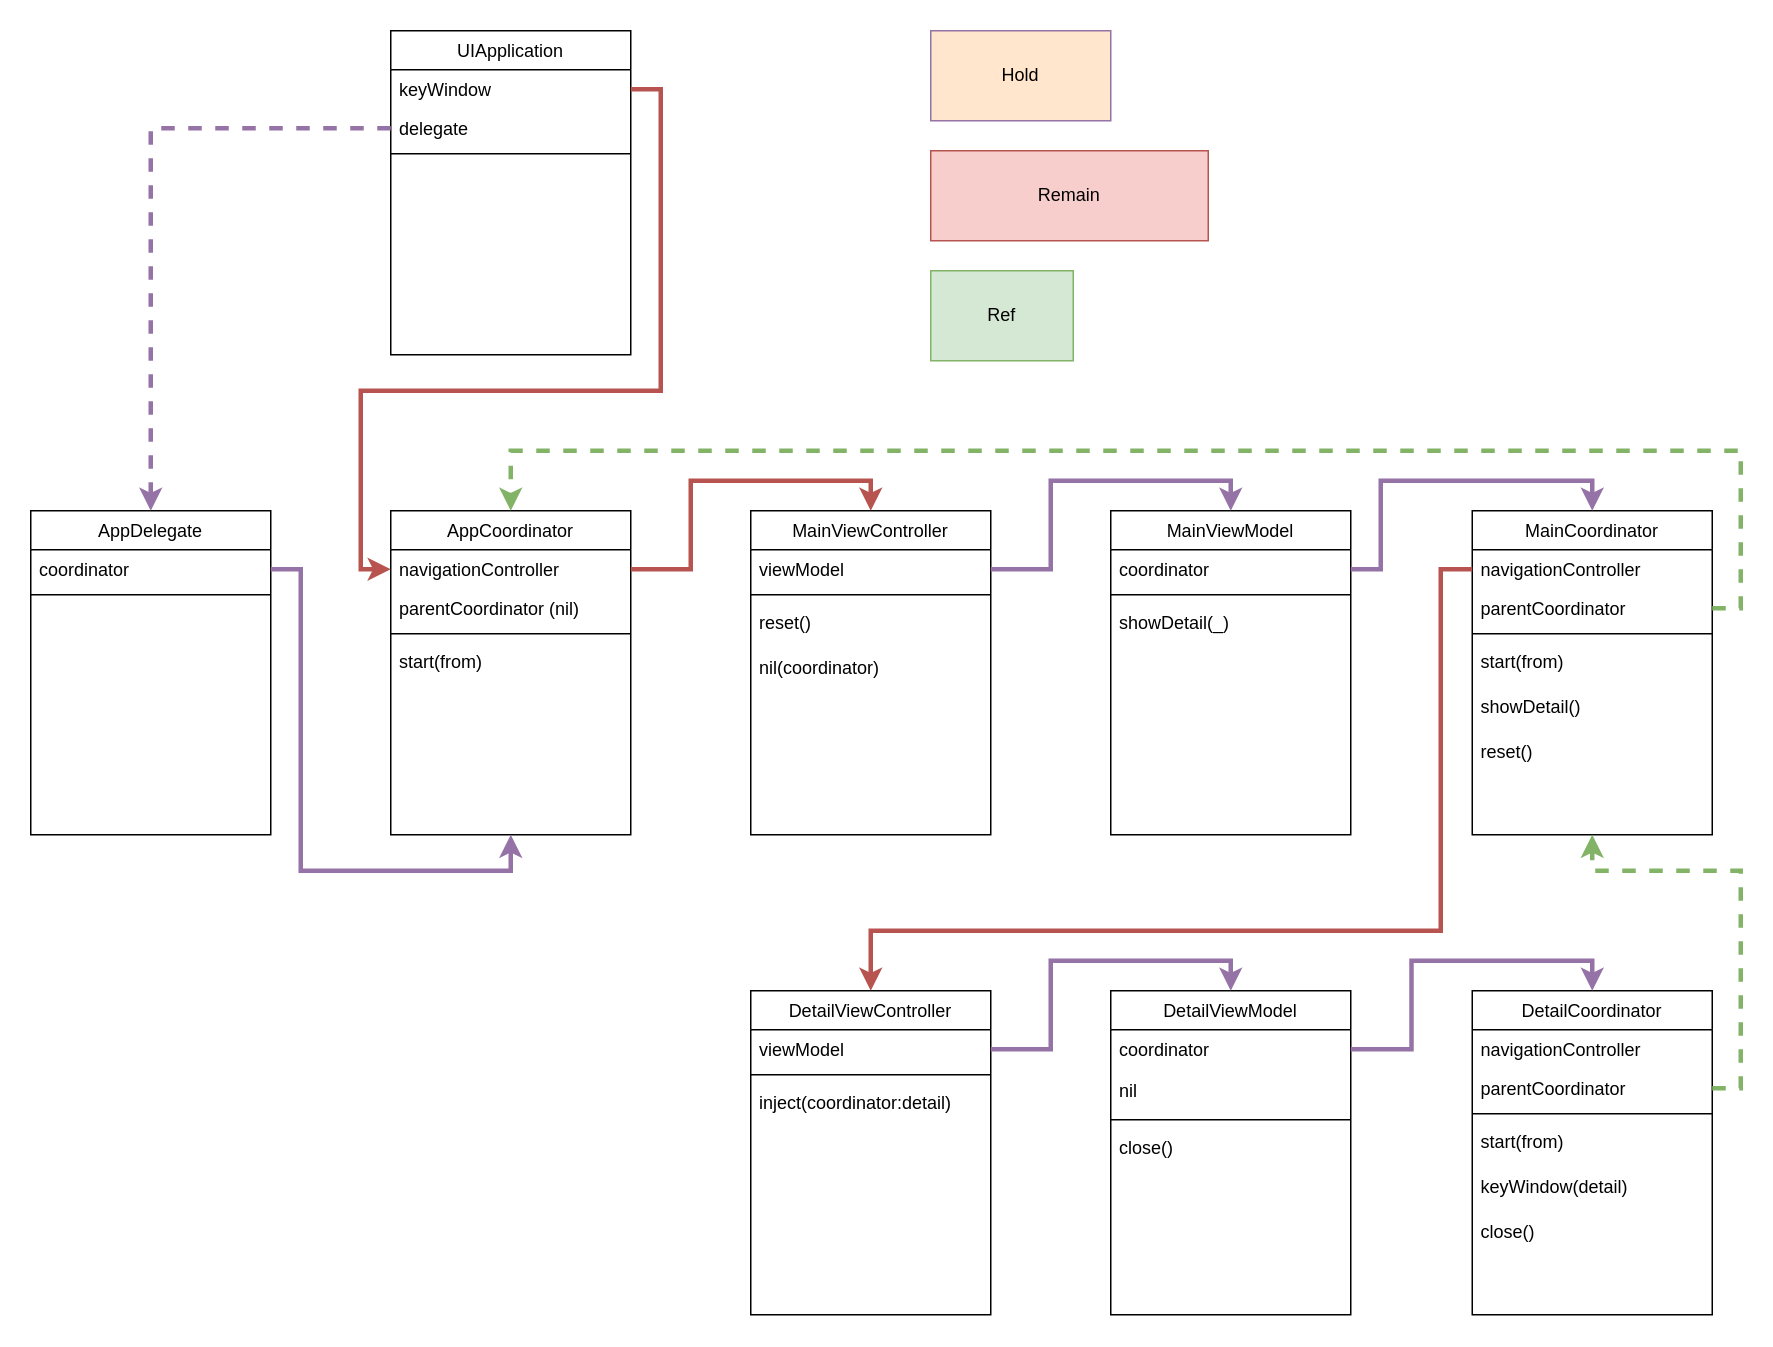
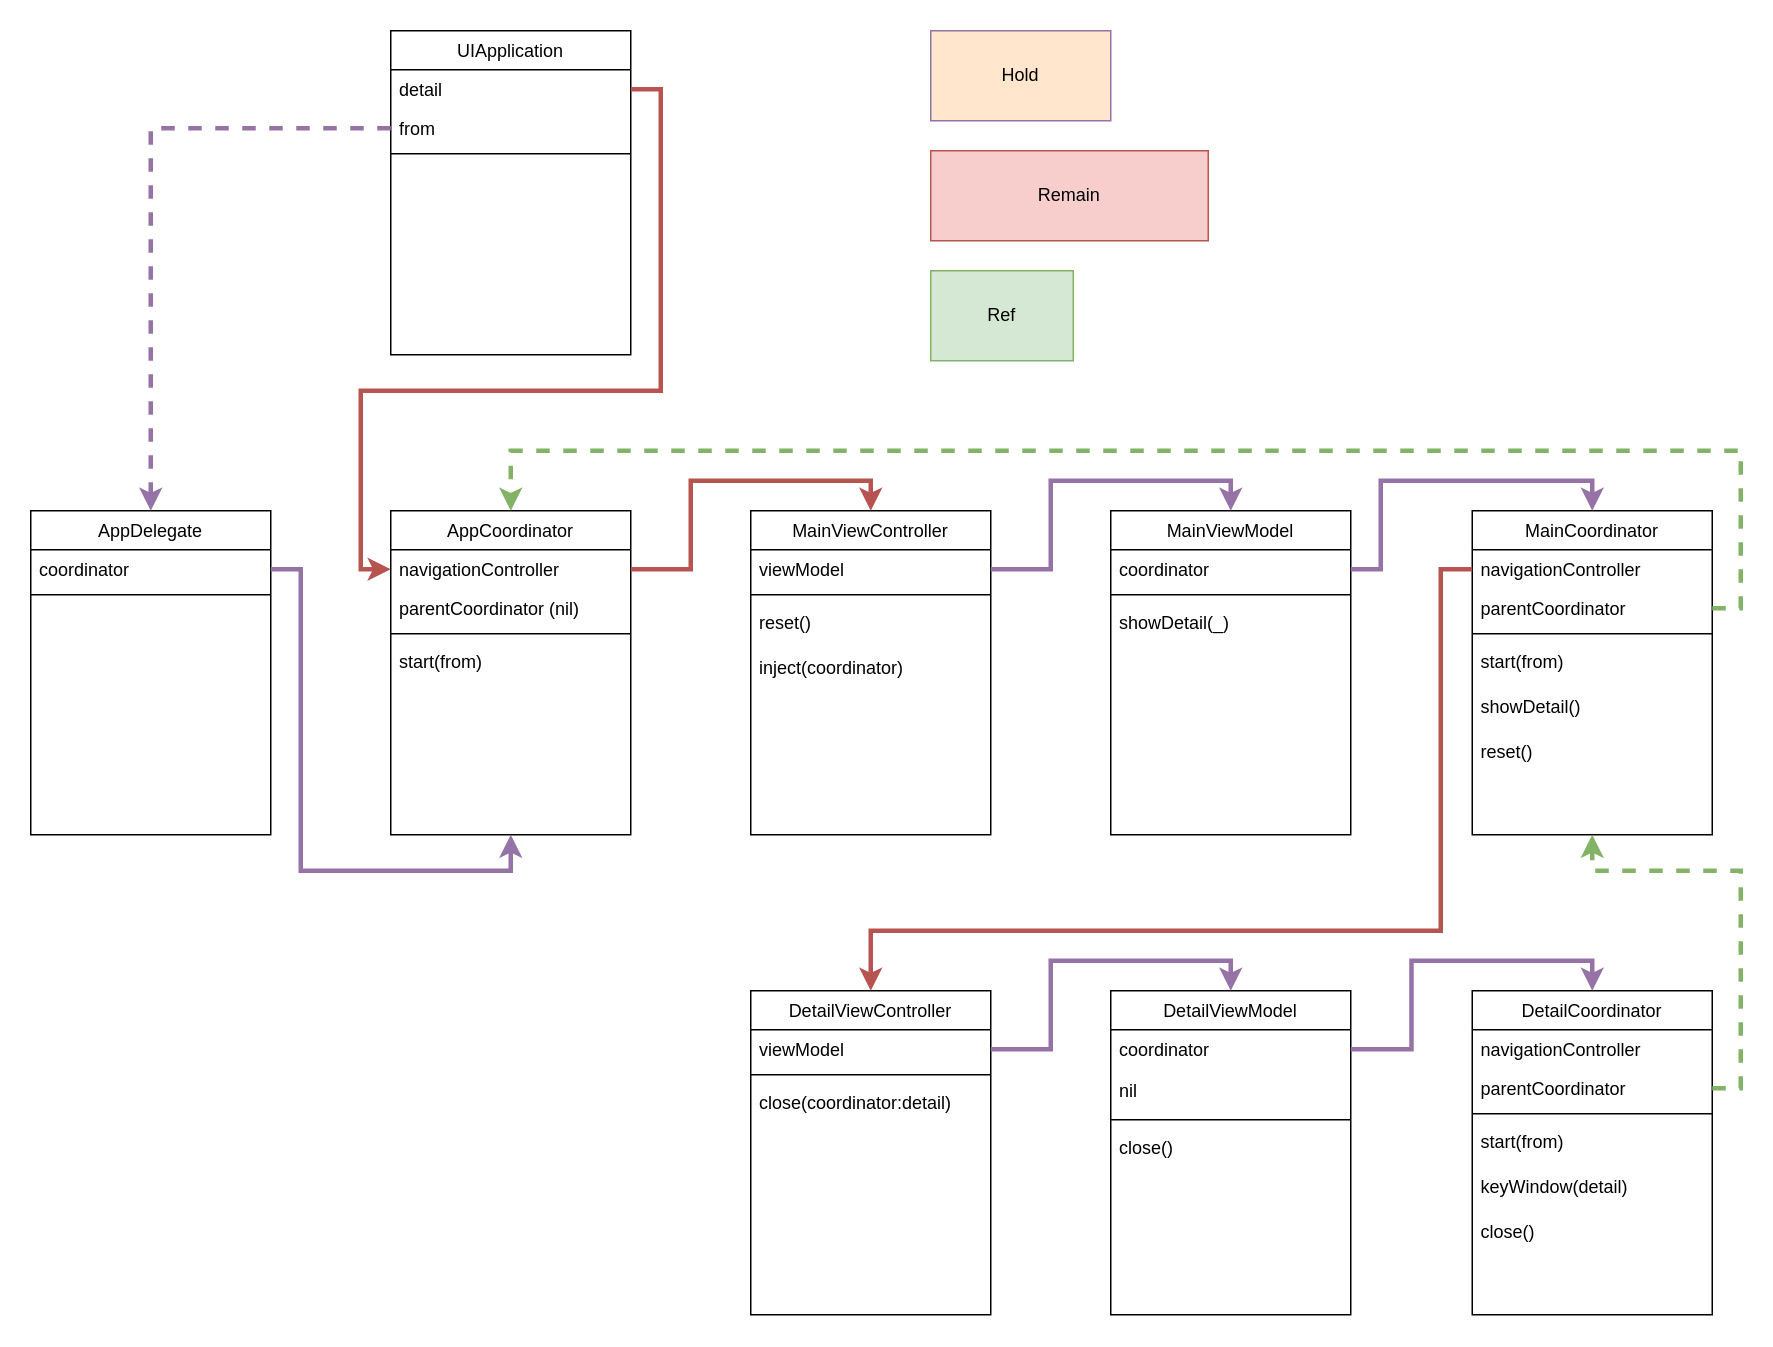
node "keyWindow": label "keyWindow" -> "detail"
node "delegate": label "delegate" -> "from"
node "nil(coordinator)": label "nil(coordinator)" -> "inject(coordinator)"
node "inject(coordinator:detail)": label "inject(coordinator:detail)" -> "close(coordinator:detail)"
